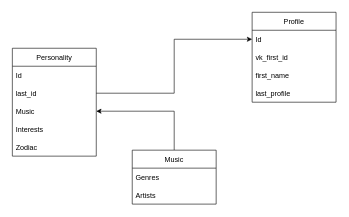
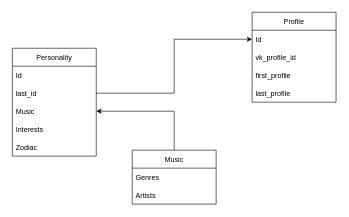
node "vk_first_id": label "vk_first_id" -> "vk_profile_id"
node "first_name": label "first_name" -> "first_profile"
